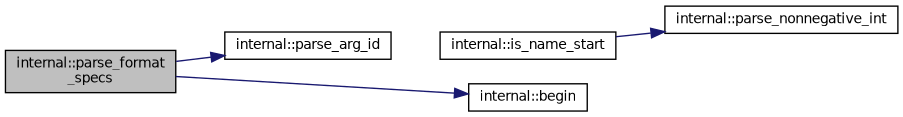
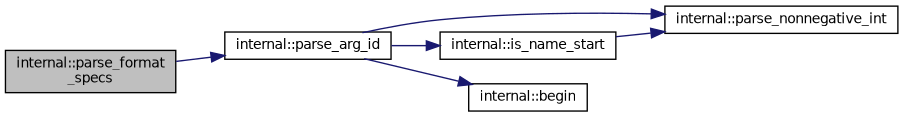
edge "internal::parse_arg_id" -> "internal::parse_nonnegative_int": added
edge "internal::parse_arg_id" -> "internal::is_name_start": added
edge "internal::parse_format _specs" -> "internal::begin": now "internal::parse_arg_id" -> "internal::begin"
